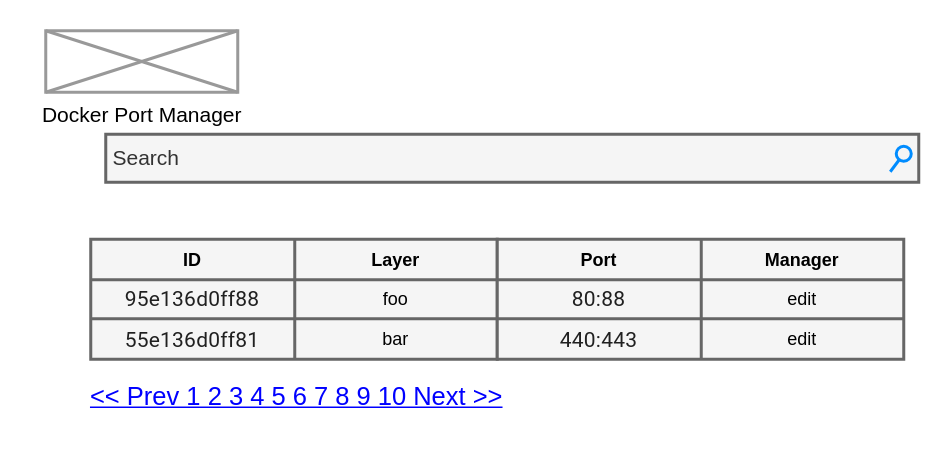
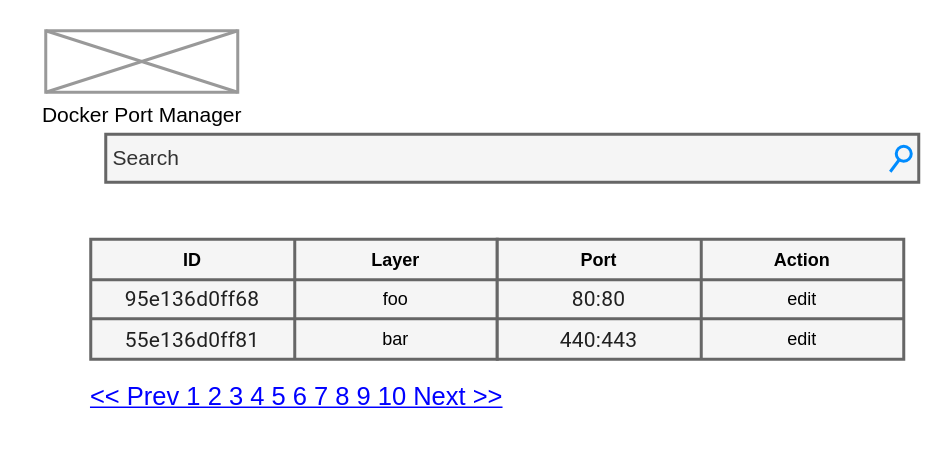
node "Manager": label "Manager" -> "Action"
node "95e136d0ff88": label "95e136d0ff88" -> "95e136d0ff68"
node "80:88": label "80:88" -> "80:80"
